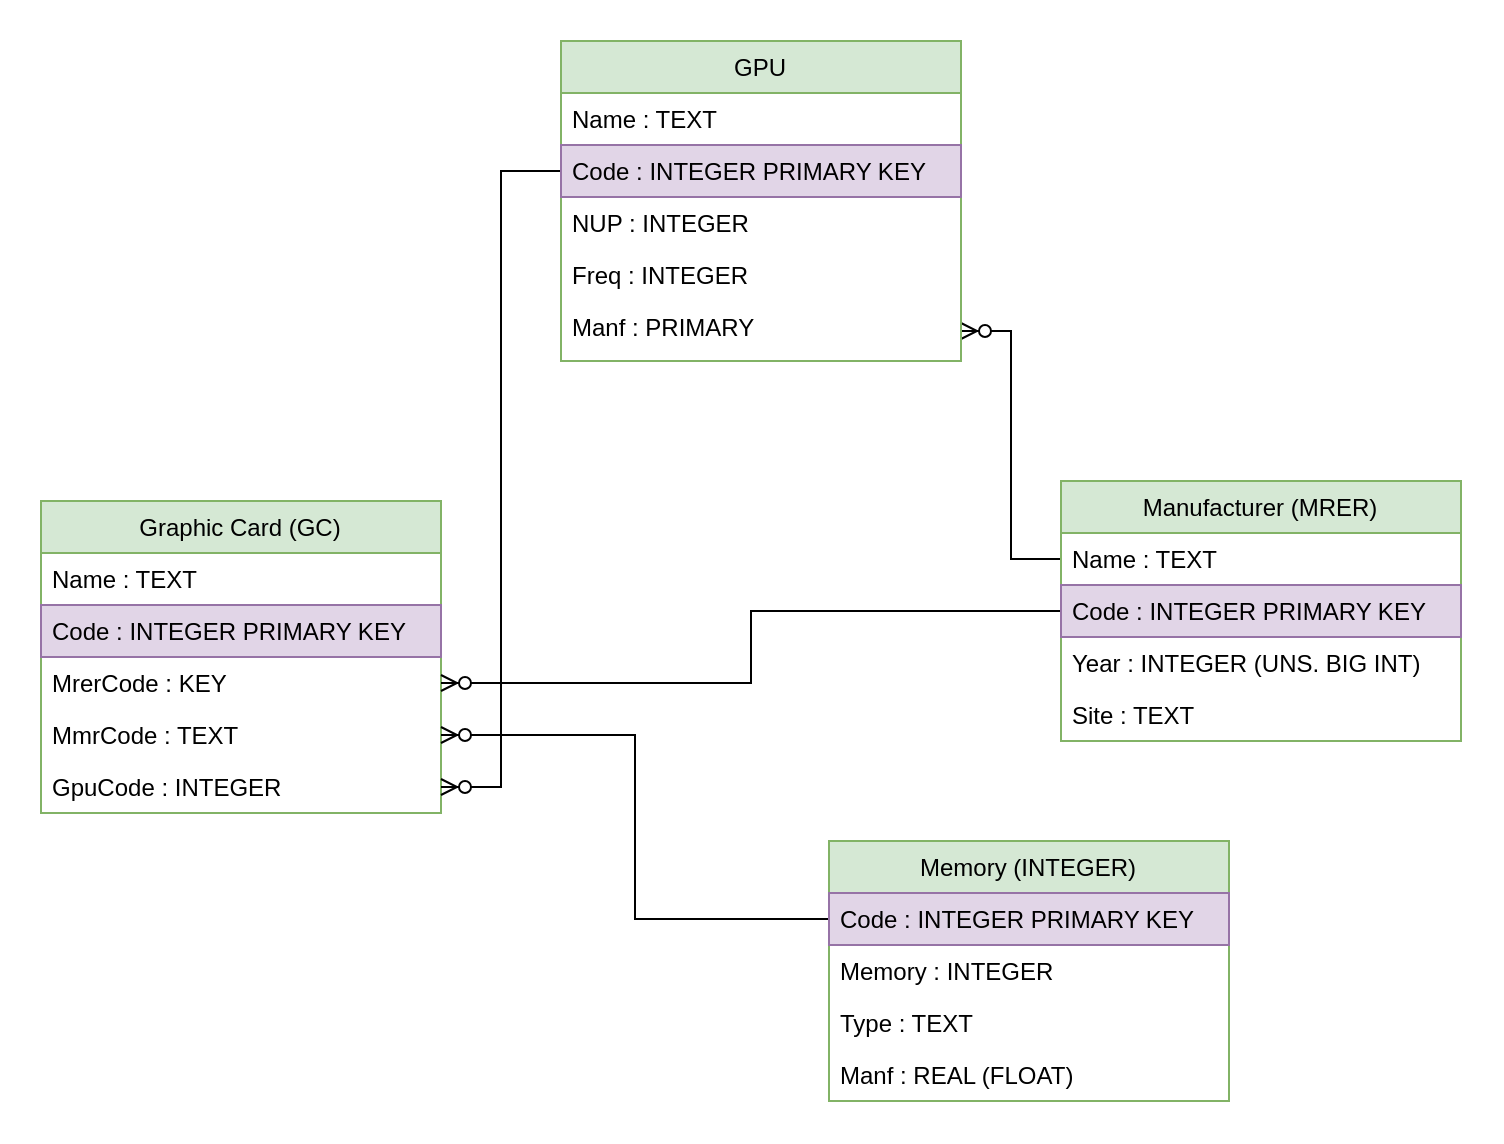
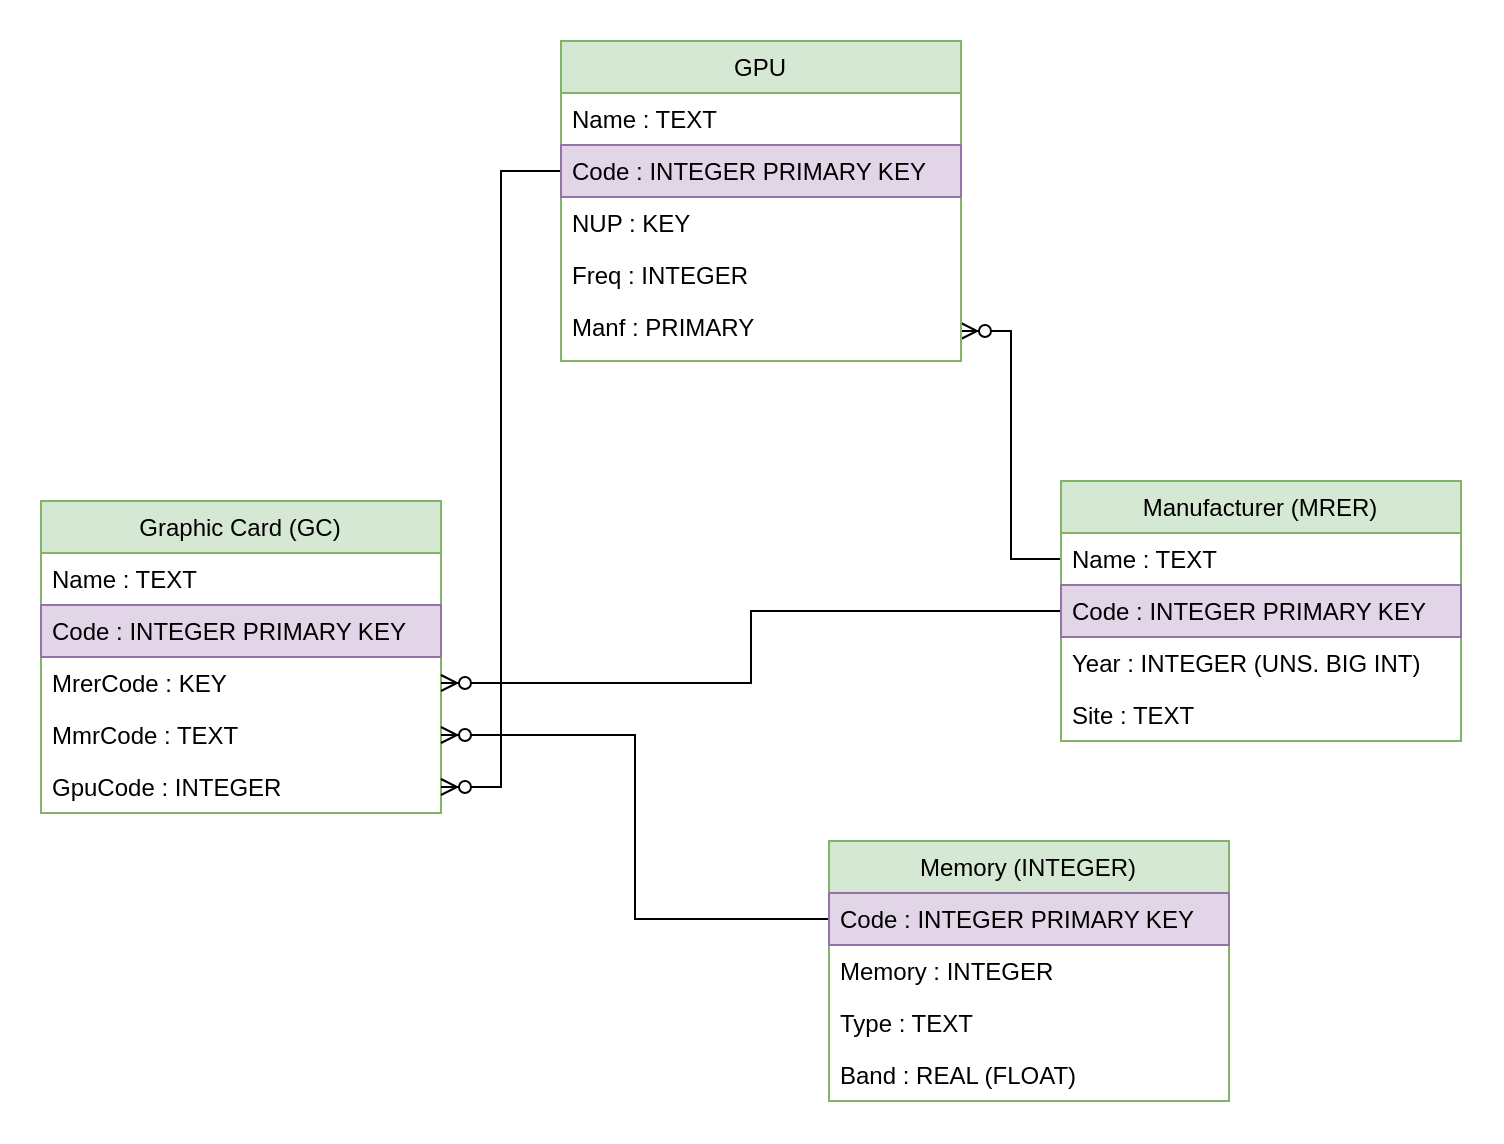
node "NUP : INTEGER": label "NUP : INTEGER" -> "NUP : KEY"
node "Manf : REAL (FLOAT)": label "Manf : REAL (FLOAT)" -> "Band : REAL (FLOAT)"
